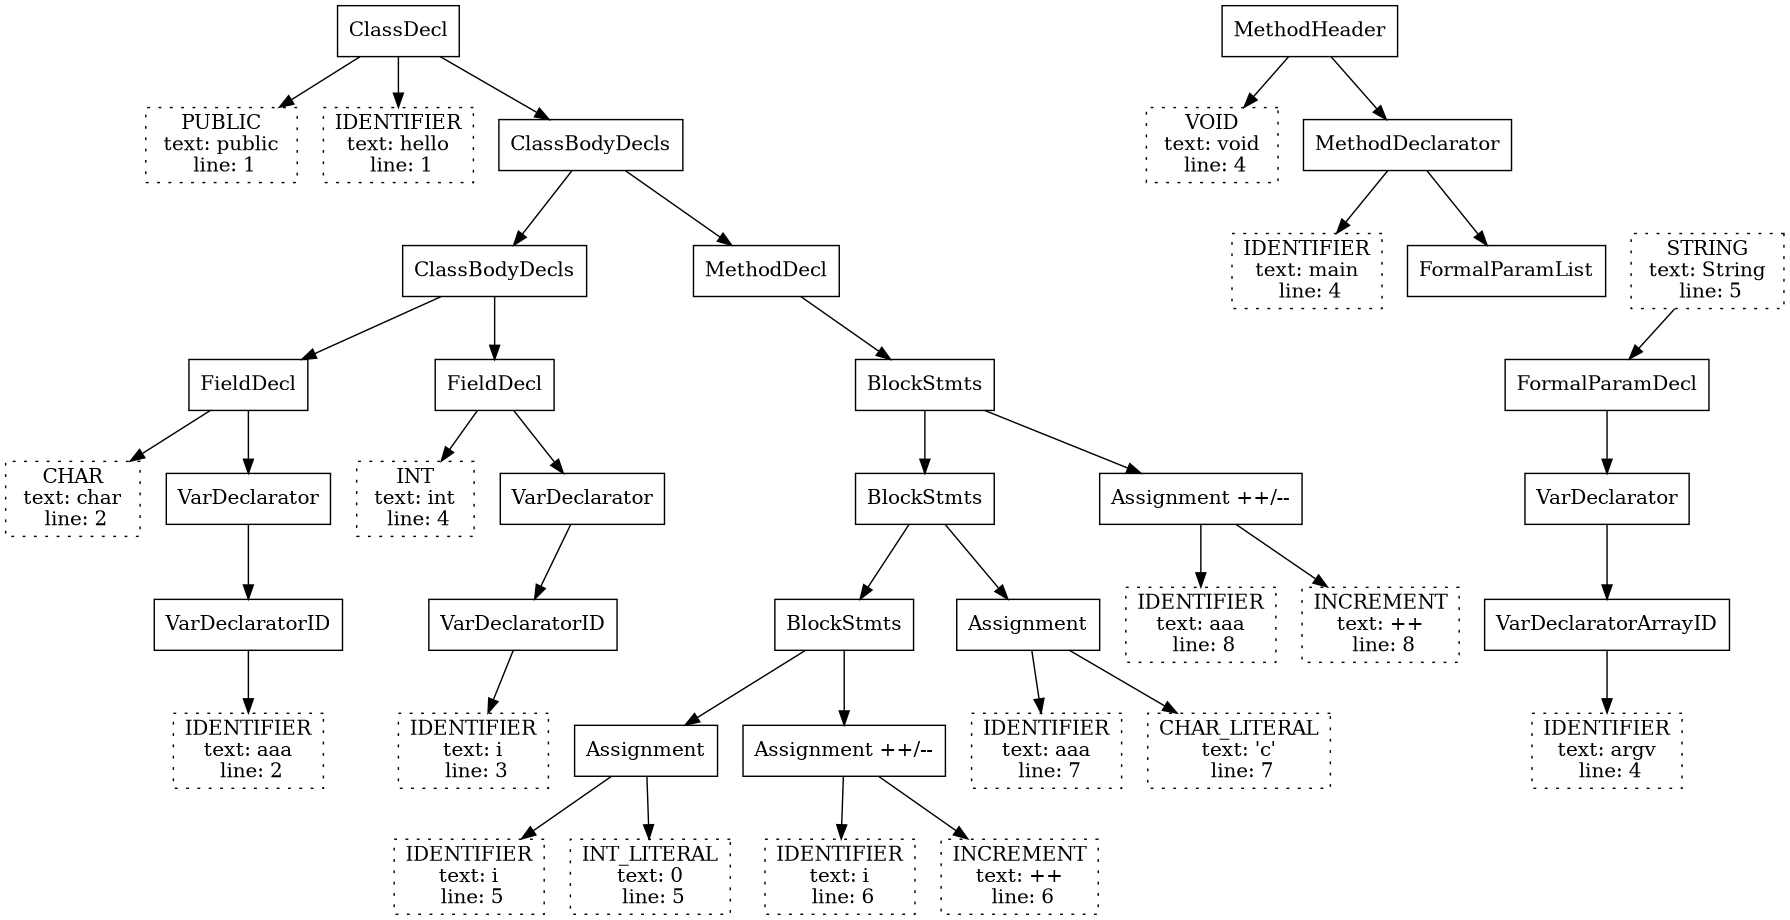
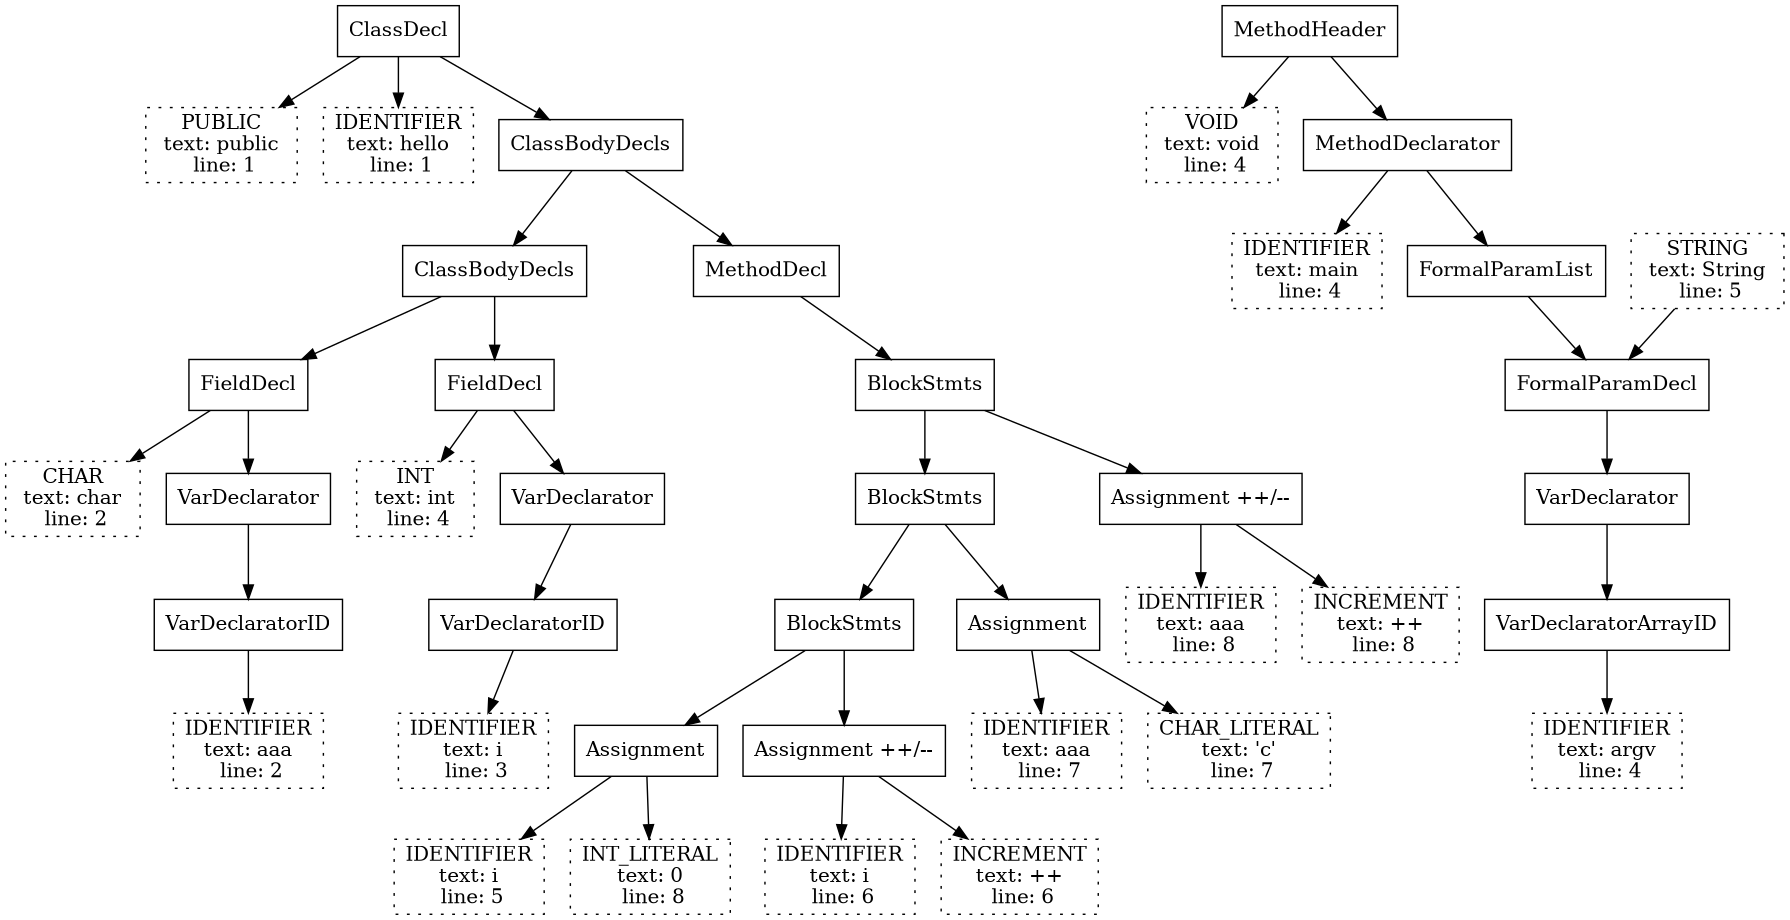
edge "FormalParamList" -> "FormalParamDecl": added
node "INT_LITERAL": text "line: 5" -> "line: 8"
